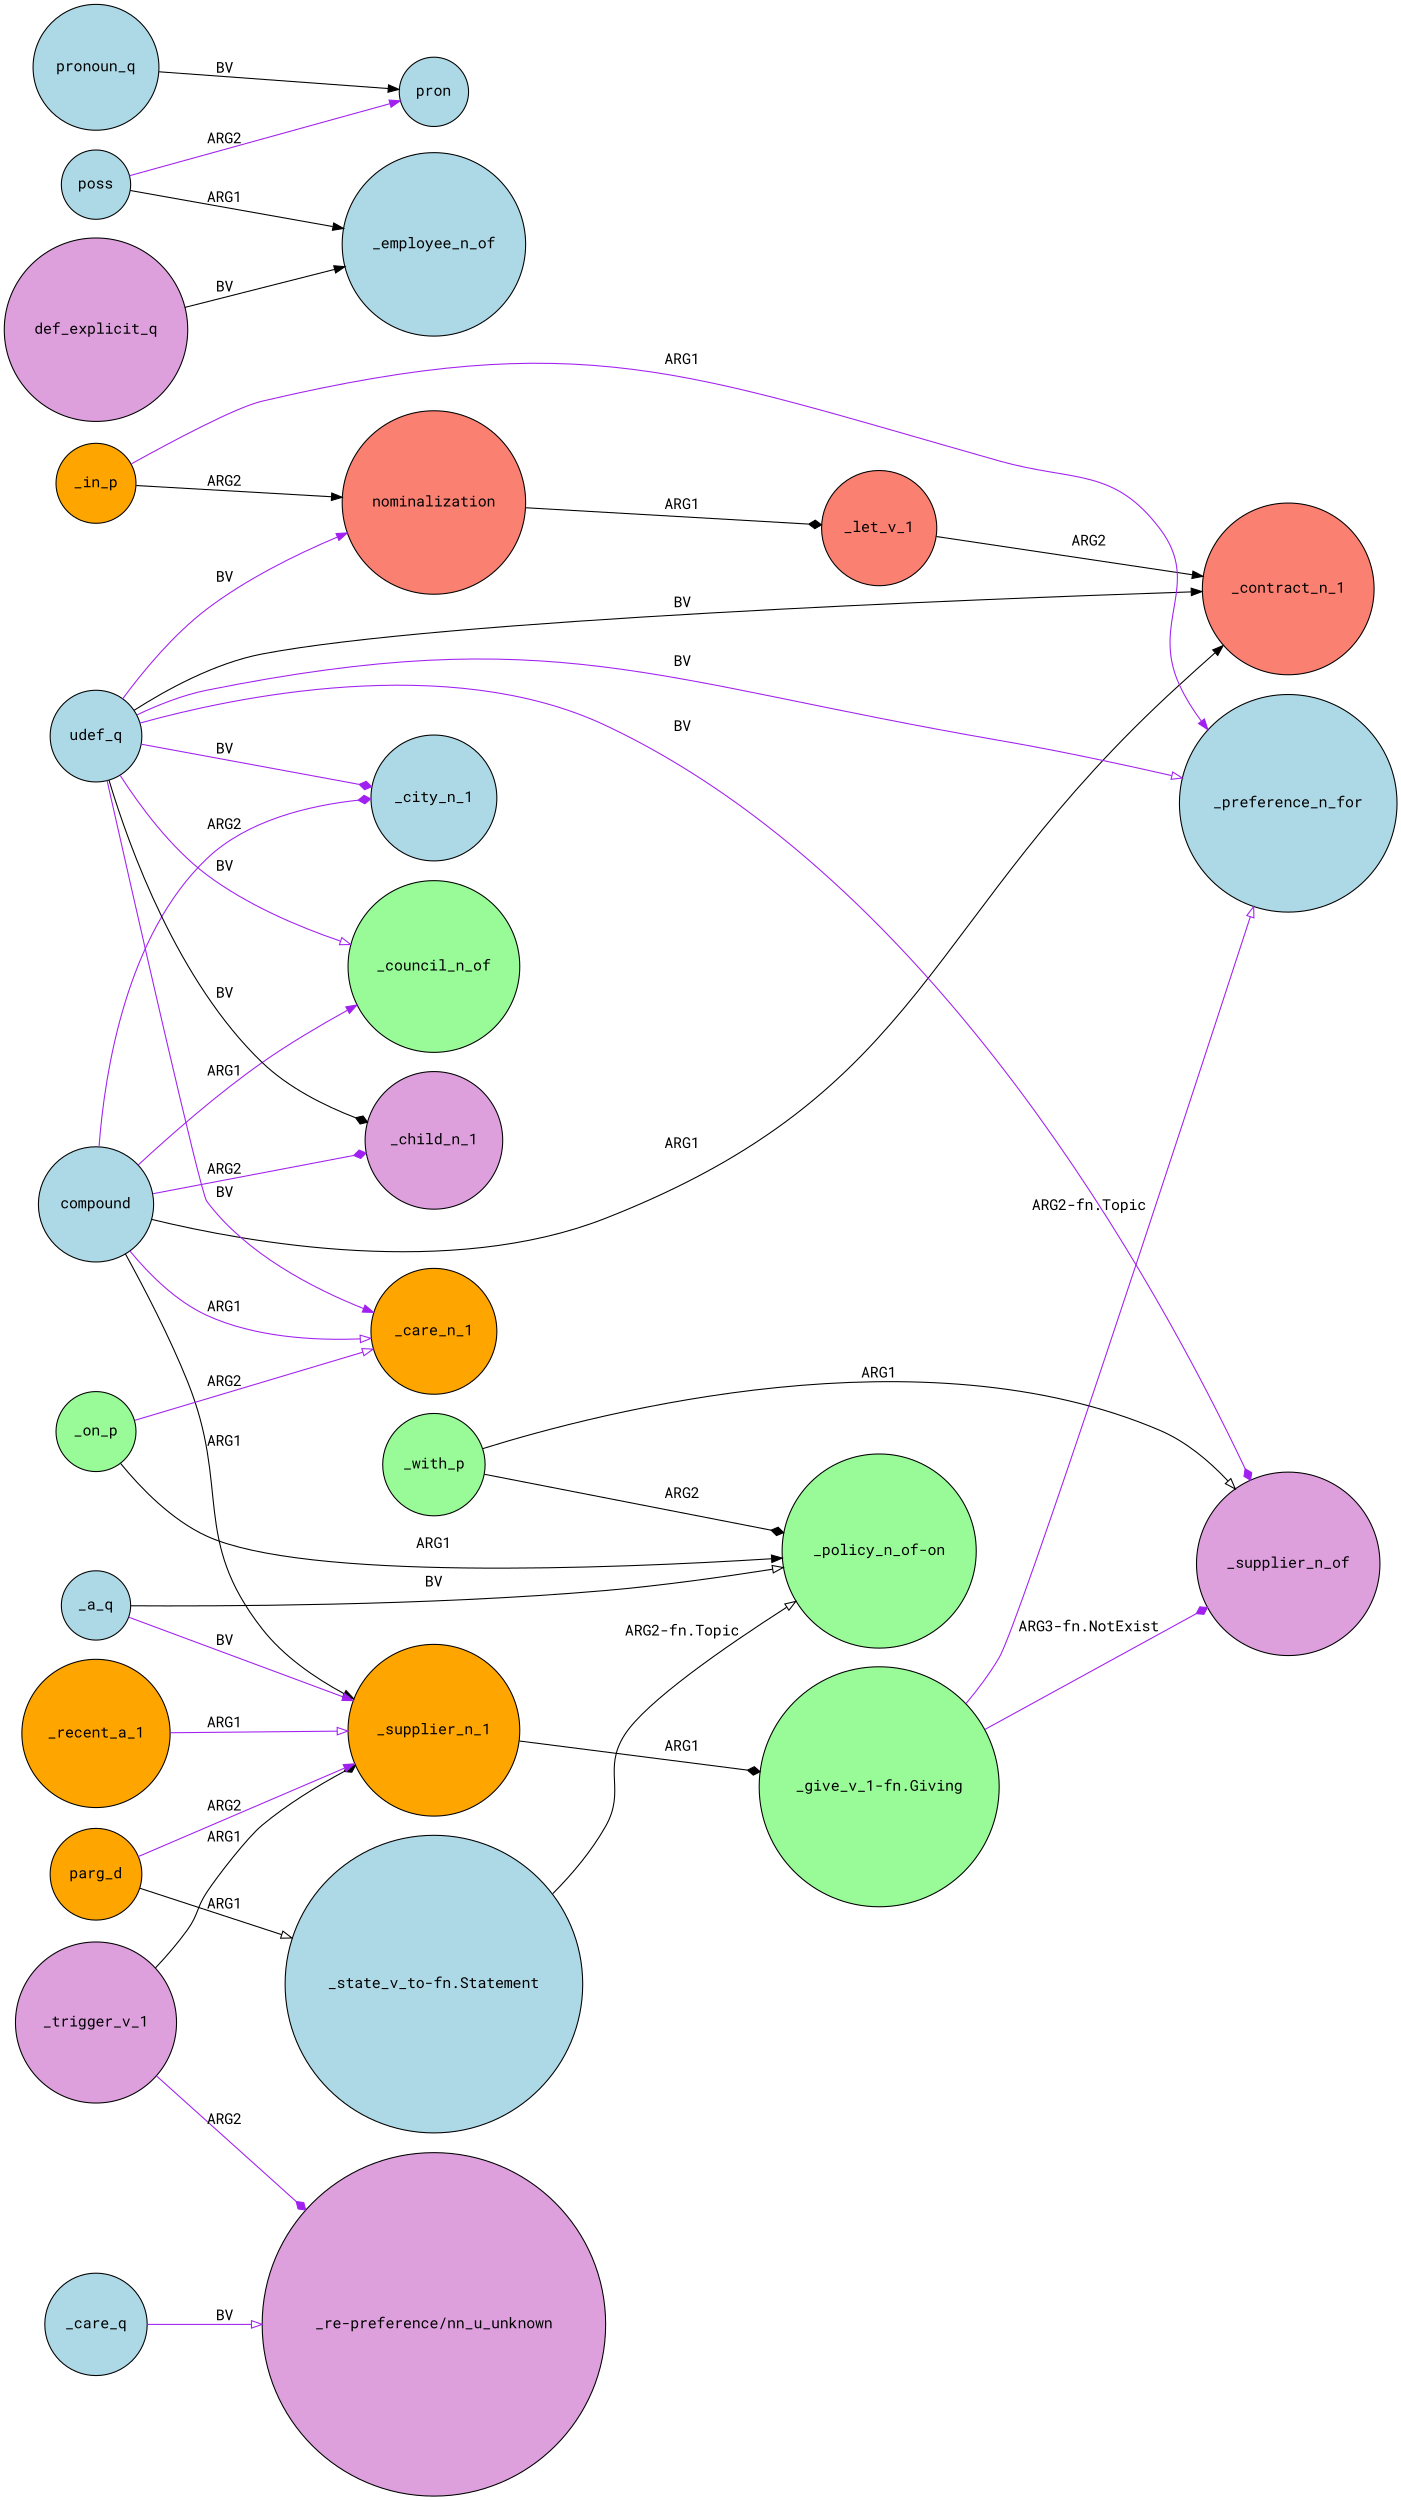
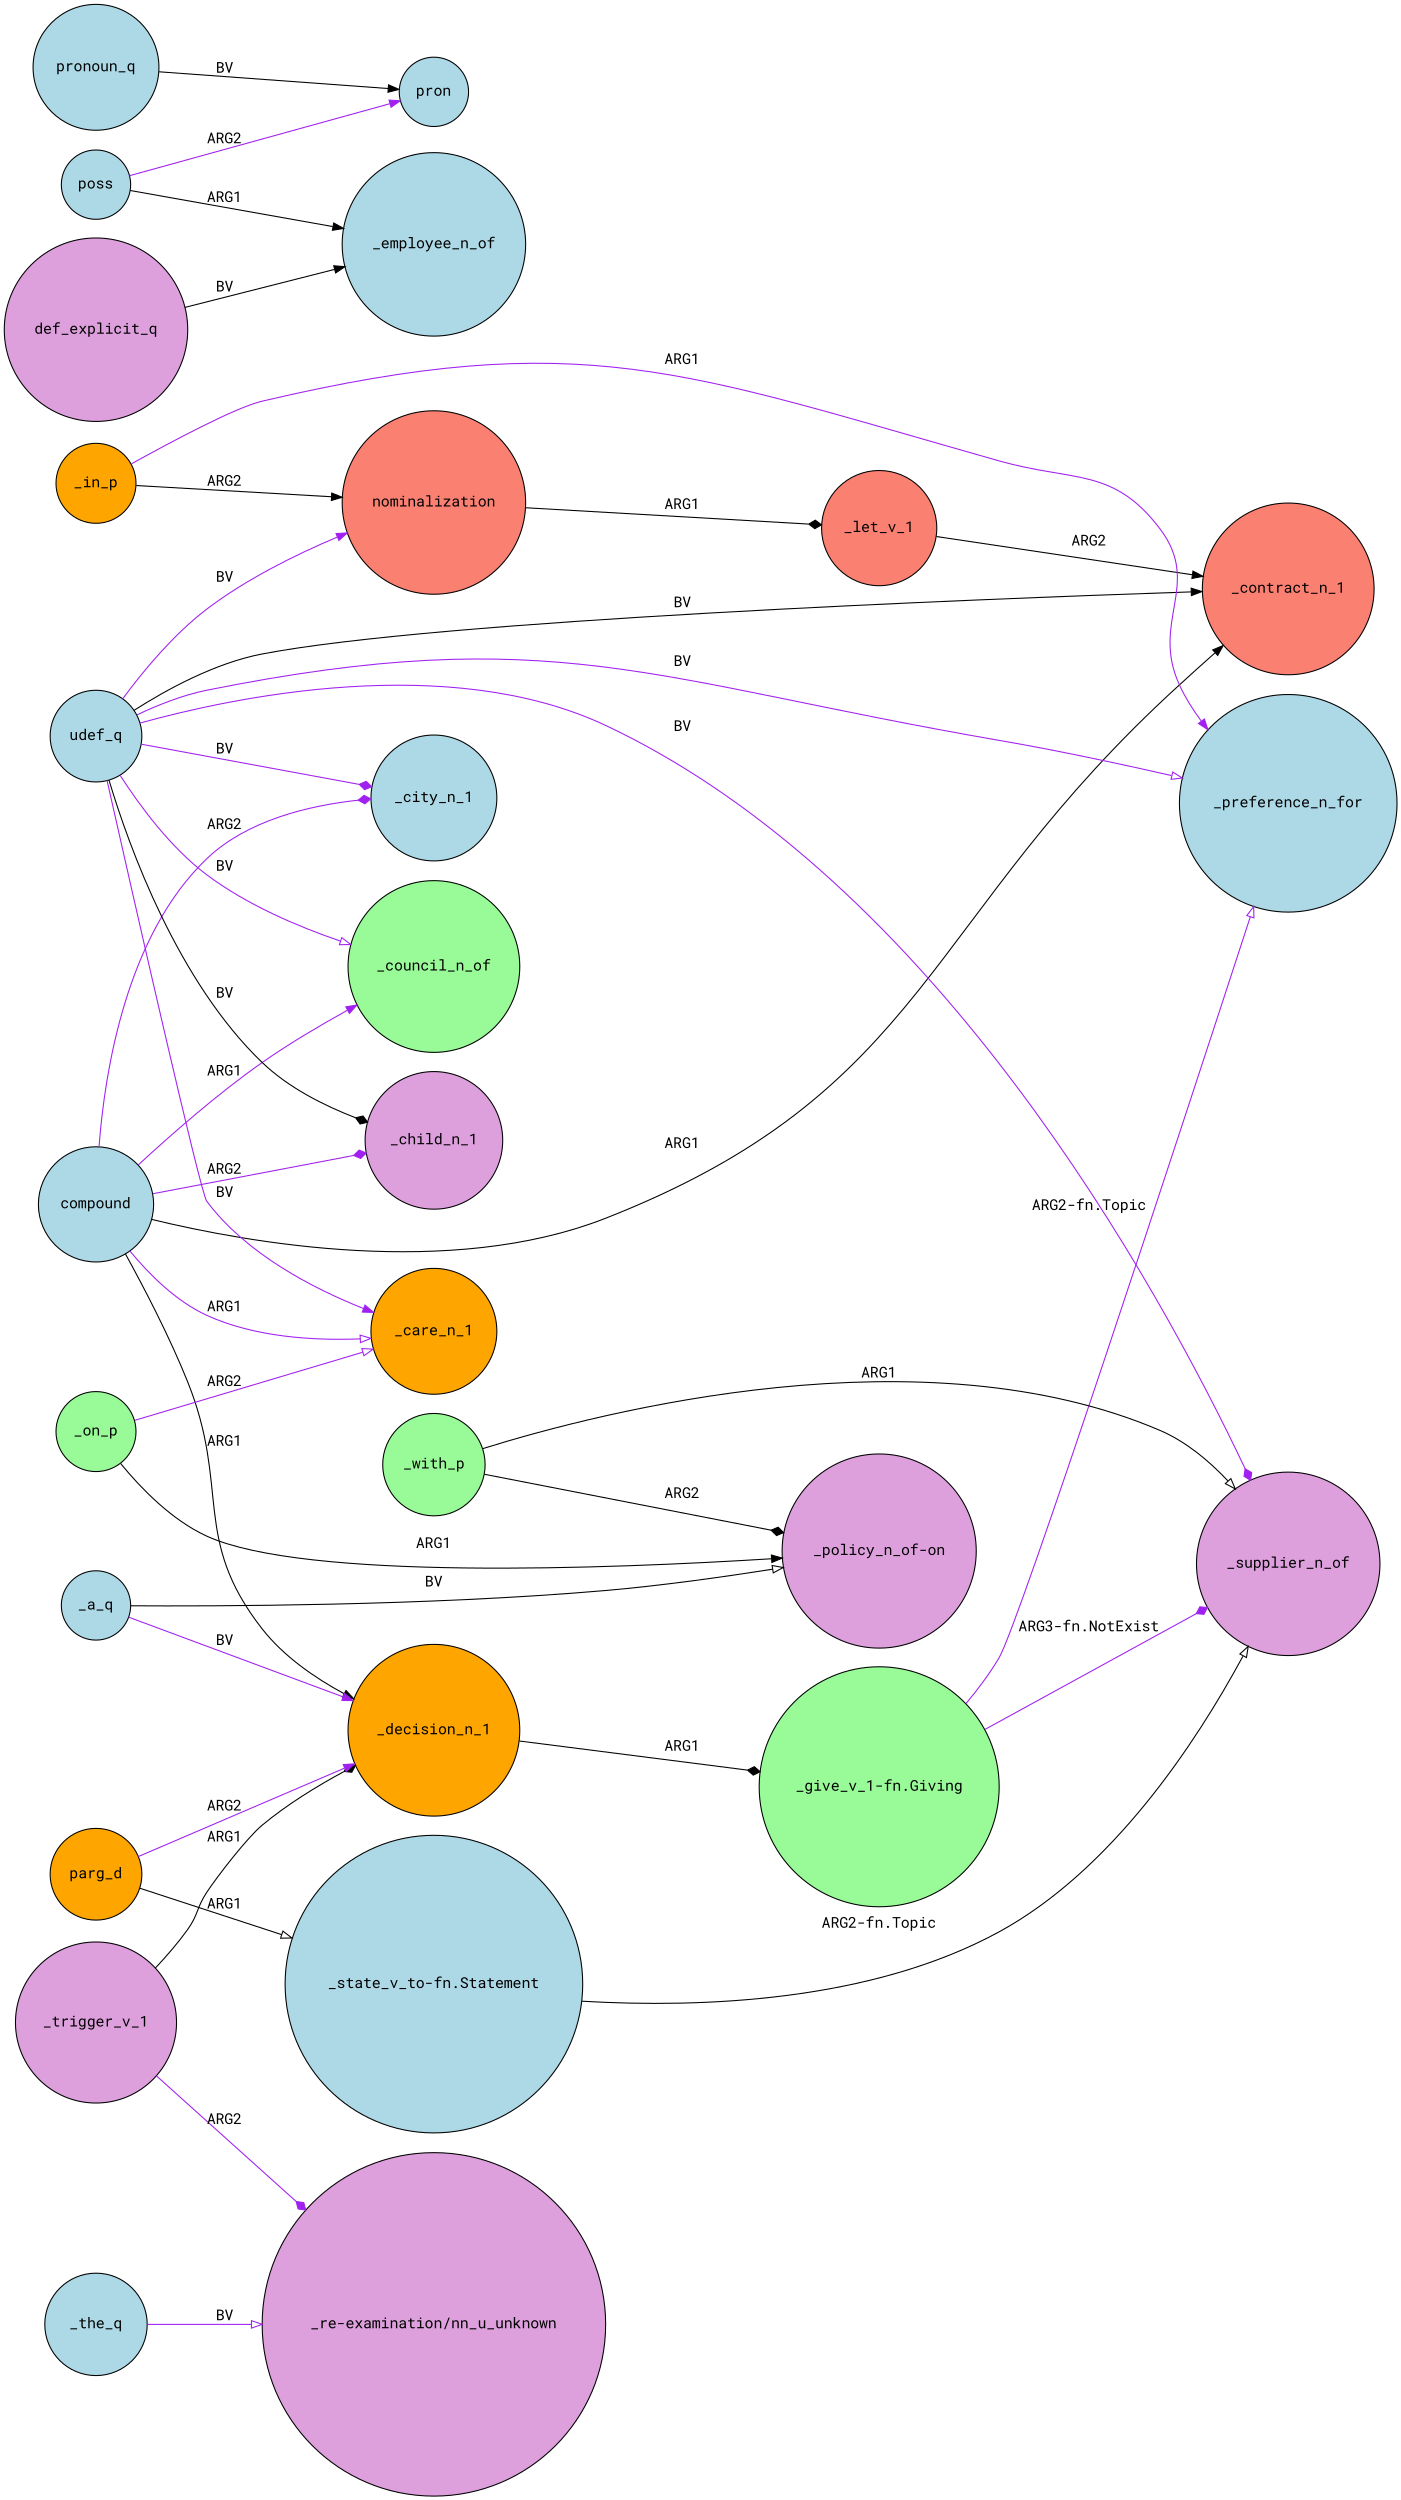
node "_policy_n_of-on": fillcolor palegreen -> plum
edge "_state_v_to-fn.Statement" -> "_policy_n_of-on": now "_state_v_to-fn.Statement" -> "_supplier_n_of"
node "_supplier_n_1": label "_supplier_n_1" -> "_decision_n_1"
node "_recent_a_1": removed
node "_care_q": label "_care_q" -> "_the_q"
node "_re-preference/nn_u_unknown": label "_re-preference/nn_u_unknown" -> "_re-examination/nn_u_unknown"
